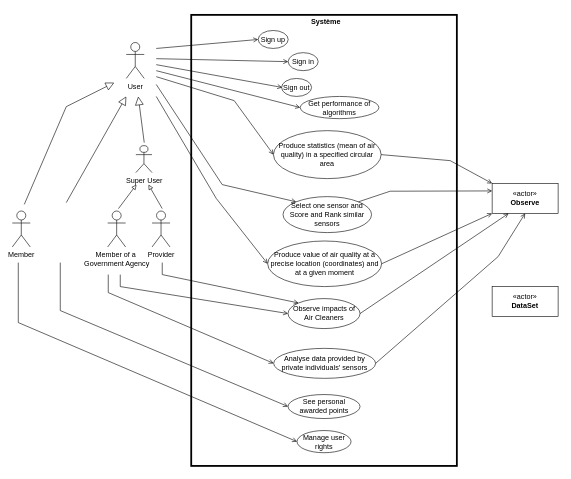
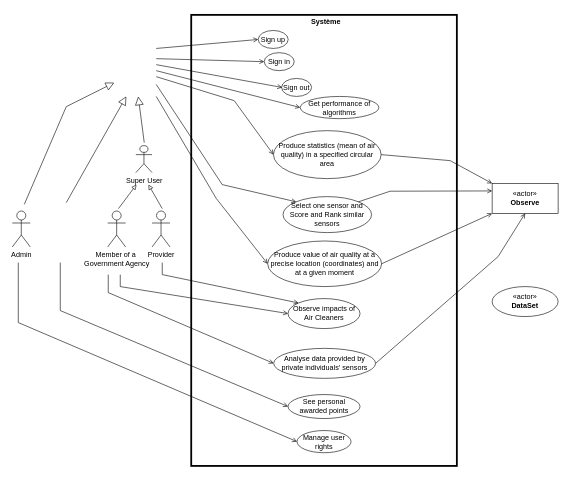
node "User": removed
node "Sign in": moved (303, 62) -> (279, 62)
node "Member": label "Member" -> "Admin"
edge "Observe impacts of Air Cleaners" -> "«actor» Observe": removed
node "«actor» DataSet": shape rectangle -> ellipse
